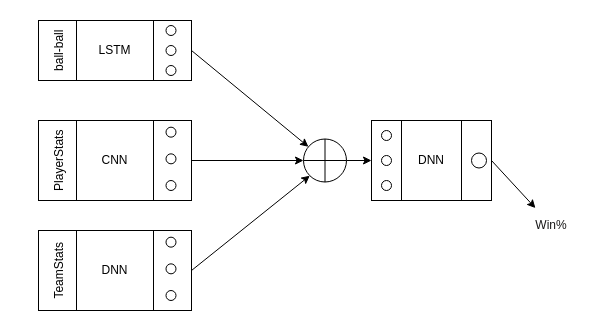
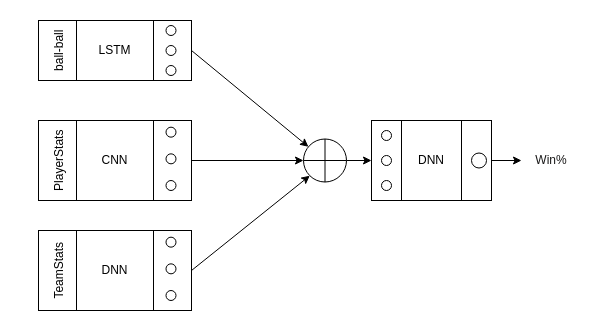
node "Win%": moved (552, 225) -> (552, 160)
